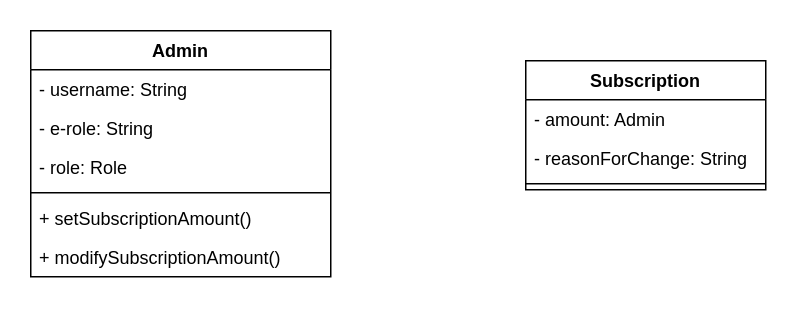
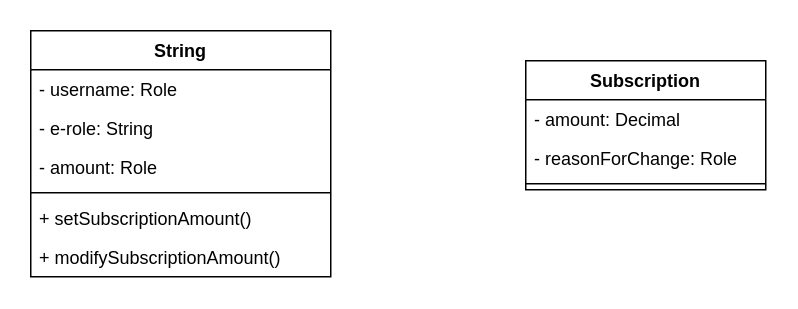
node "Admin": label "Admin" -> "String"
node "- username: String": label "- username: String" -> "- username: Role"
node "- amount: Admin": label "- amount: Admin" -> "- amount: Decimal"
node "- role: Role": label "- role: Role" -> "- amount: Role"
node "- reasonForChange: String": label "- reasonForChange: String" -> "- reasonForChange: Role"
